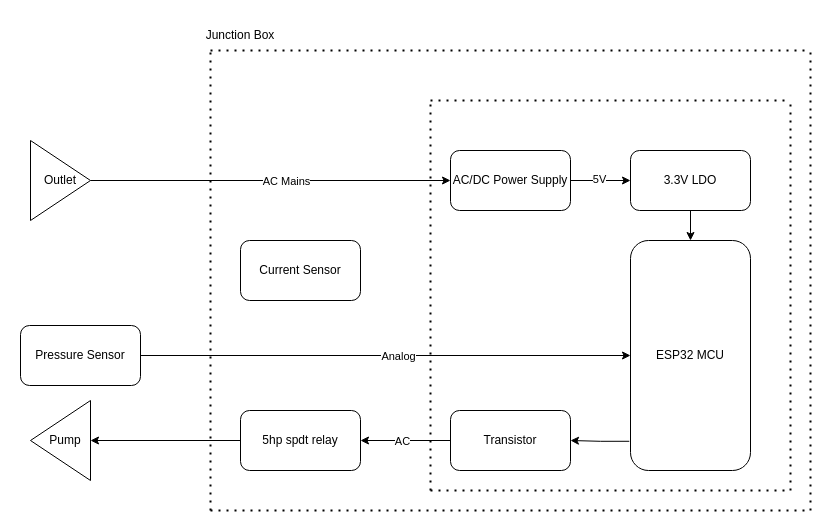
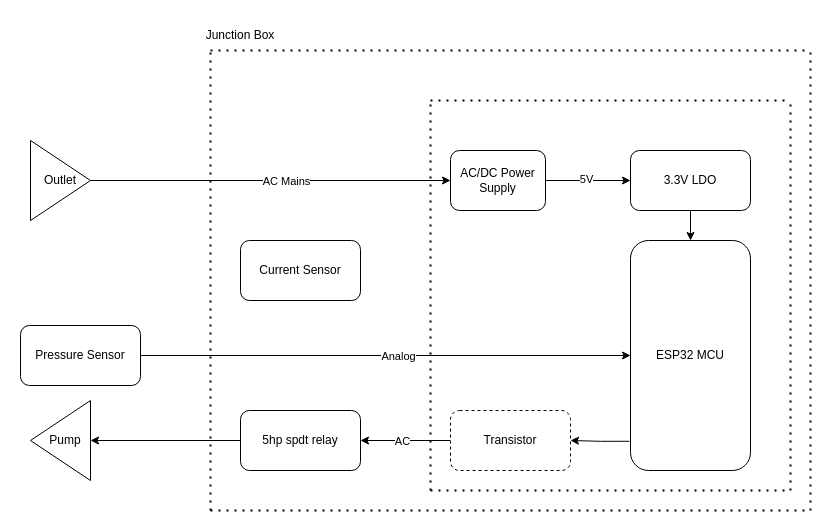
node "AC/DC Power Supply": size 120x60 -> 95x60
node "Transistor": style solid -> dashed
